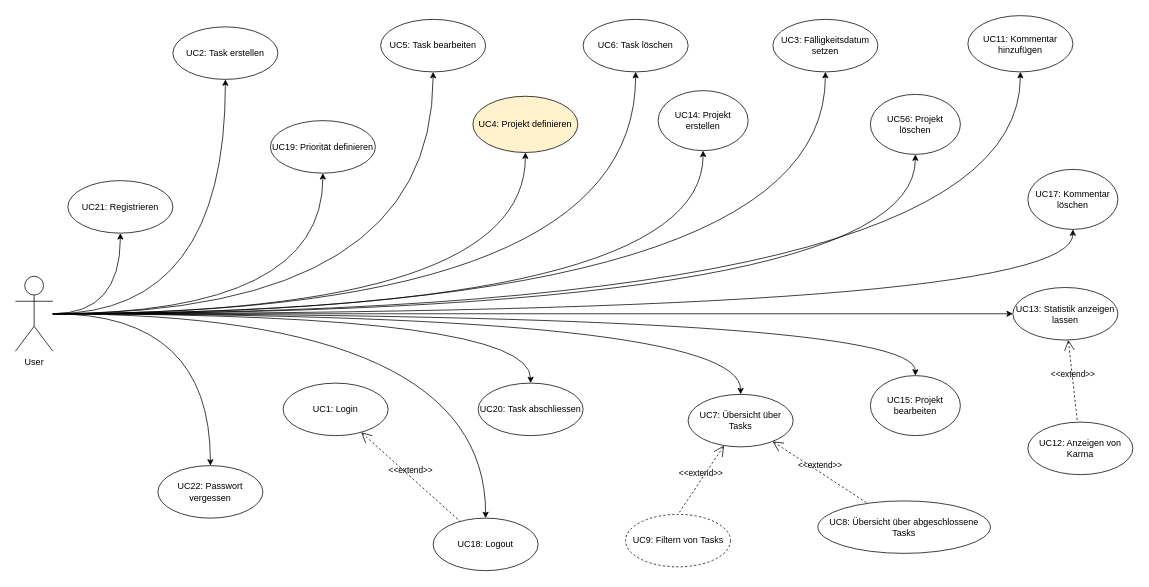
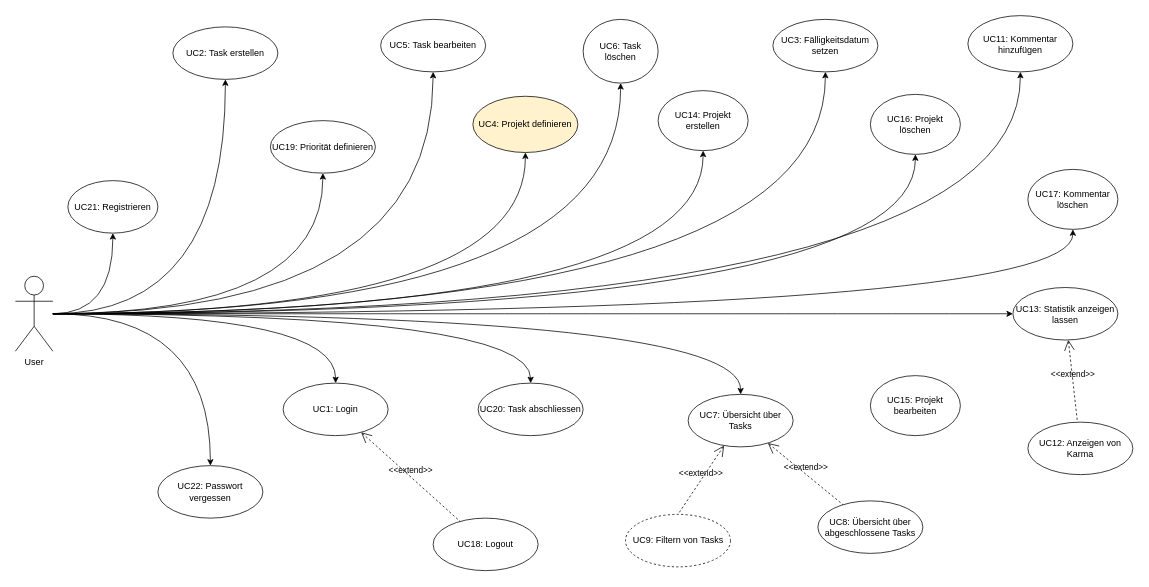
node "UC6: Task löschen": size 105x53 -> 75x64
node "UC56: Projekt löschen": label "UC56: Projekt löschen" -> "UC16: Projekt löschen"
node "UC21: Registrieren": size 105x53 -> 90x53
edge "User" -> "UC15: Projekt bearbeiten": removed
edge "User" -> "UC18: Logout": now "User" -> "UC1: Login"
node "UC8: Übersicht über abgeschlossene Tasks": size 173x53 -> 105x53
